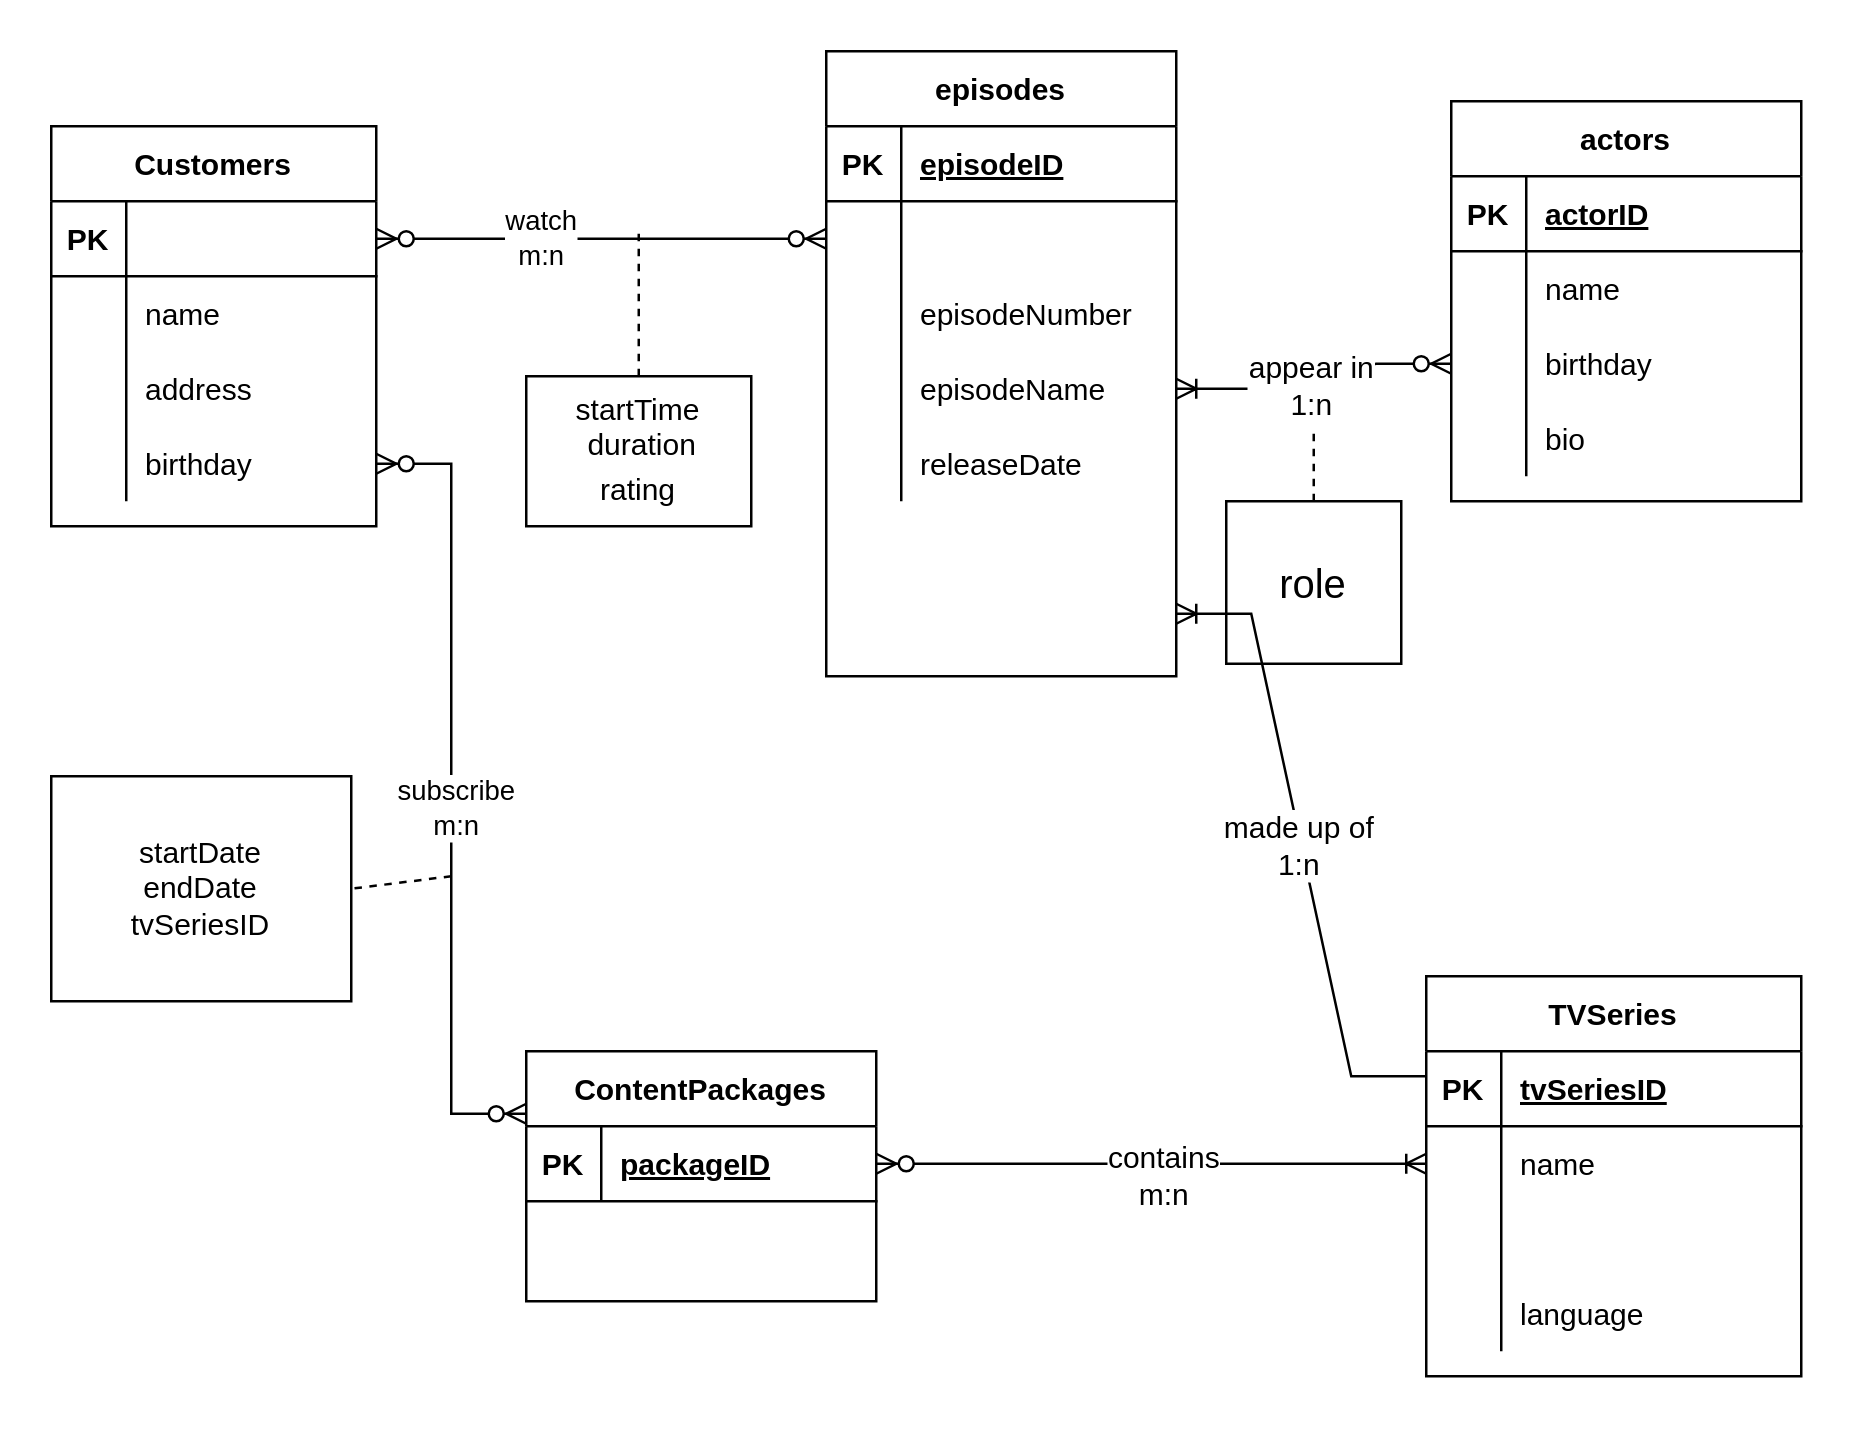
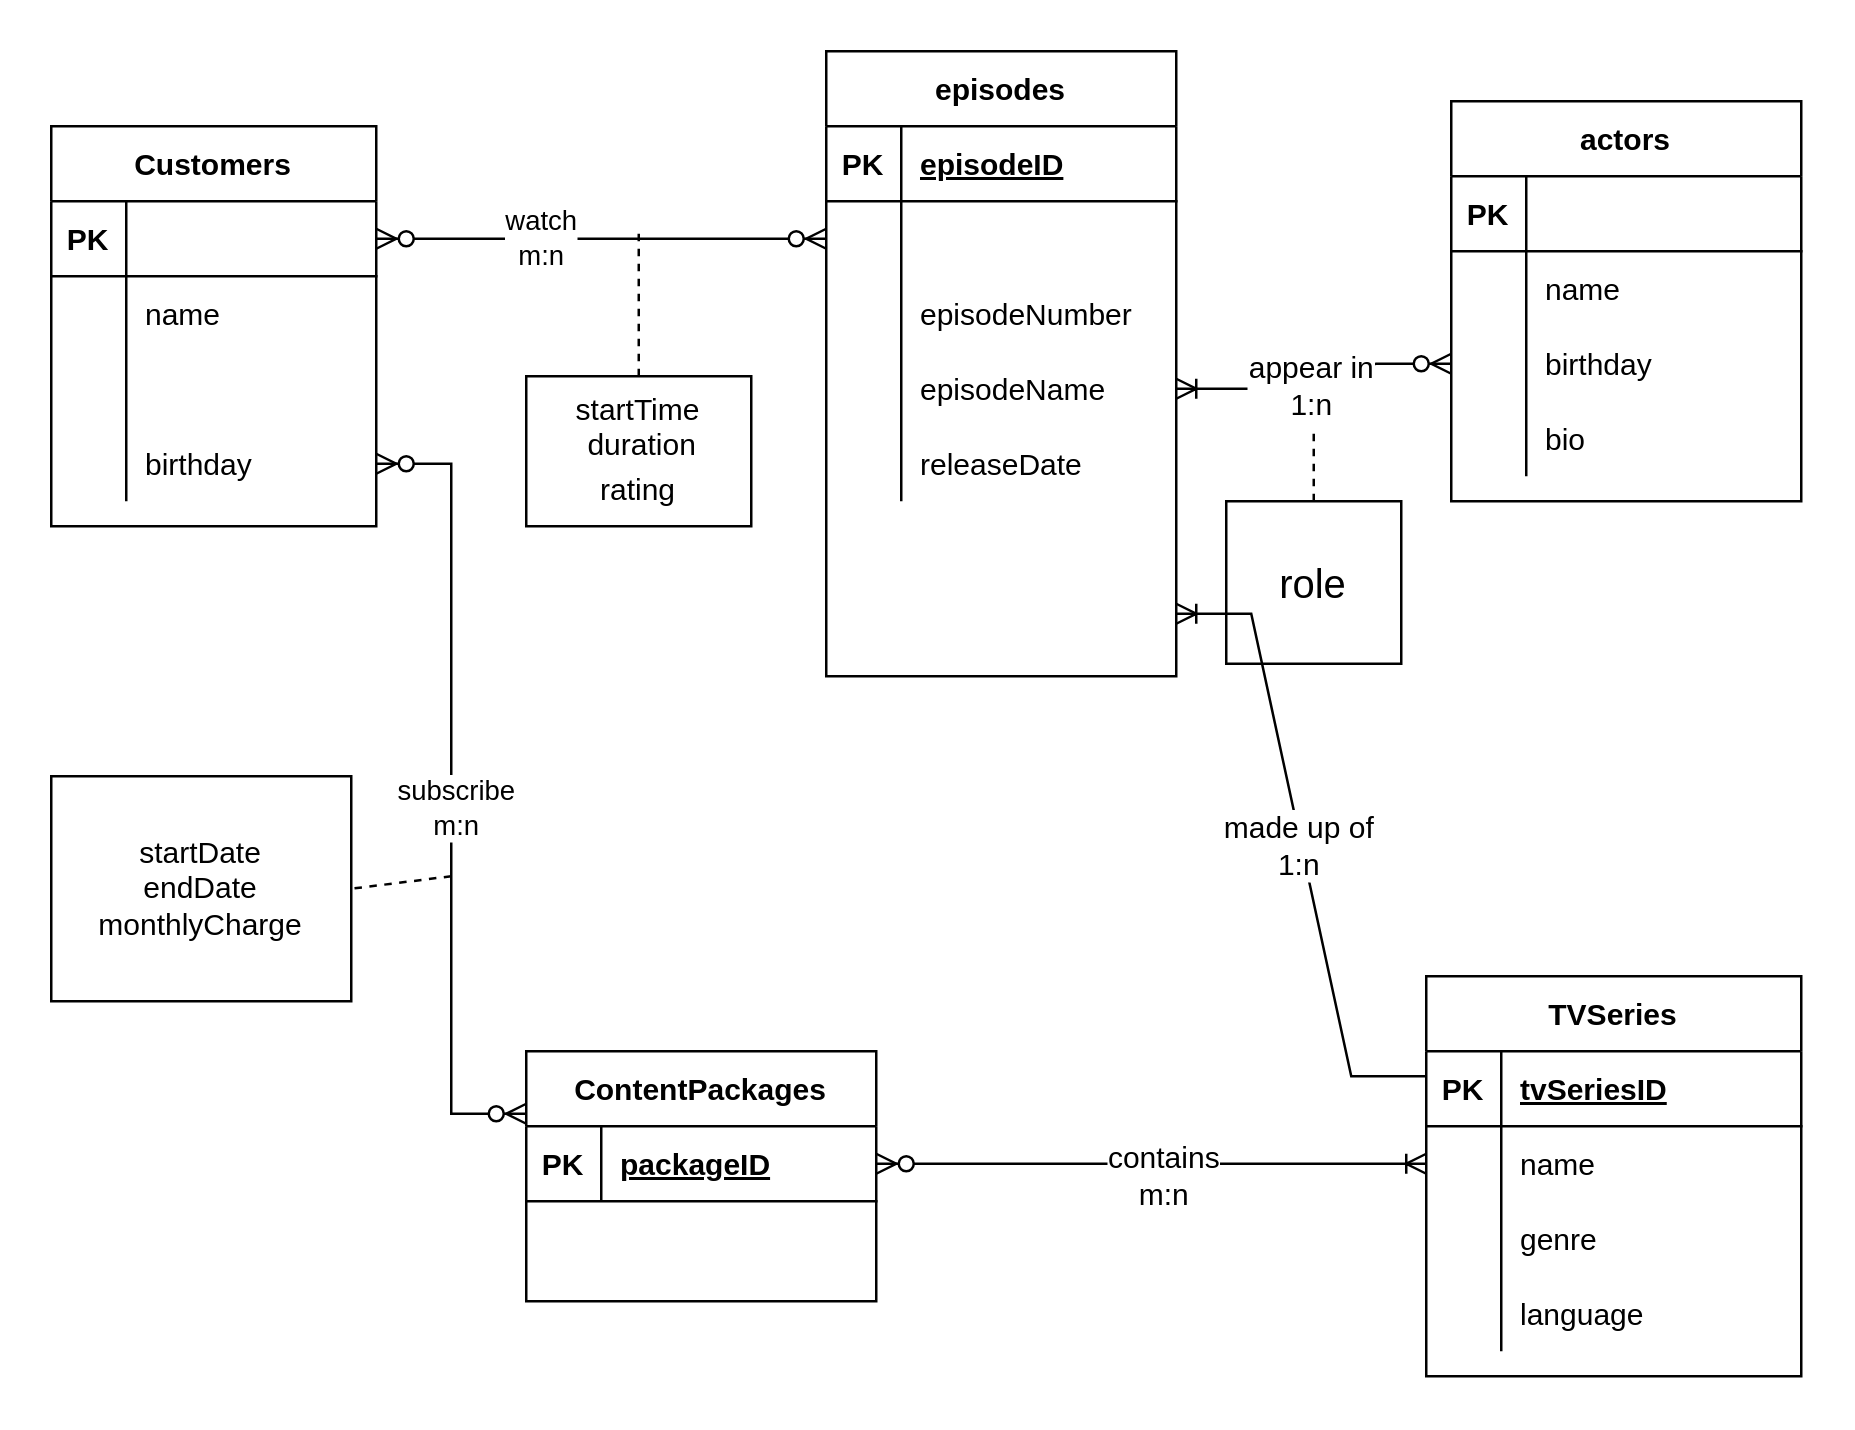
node "actorID": removed
node "address": removed
node "startDate endDate tvSeriesID": label "startDate endDate tvSeriesID" -> "startDate endDate monthlyCharge"
node "genre": added
